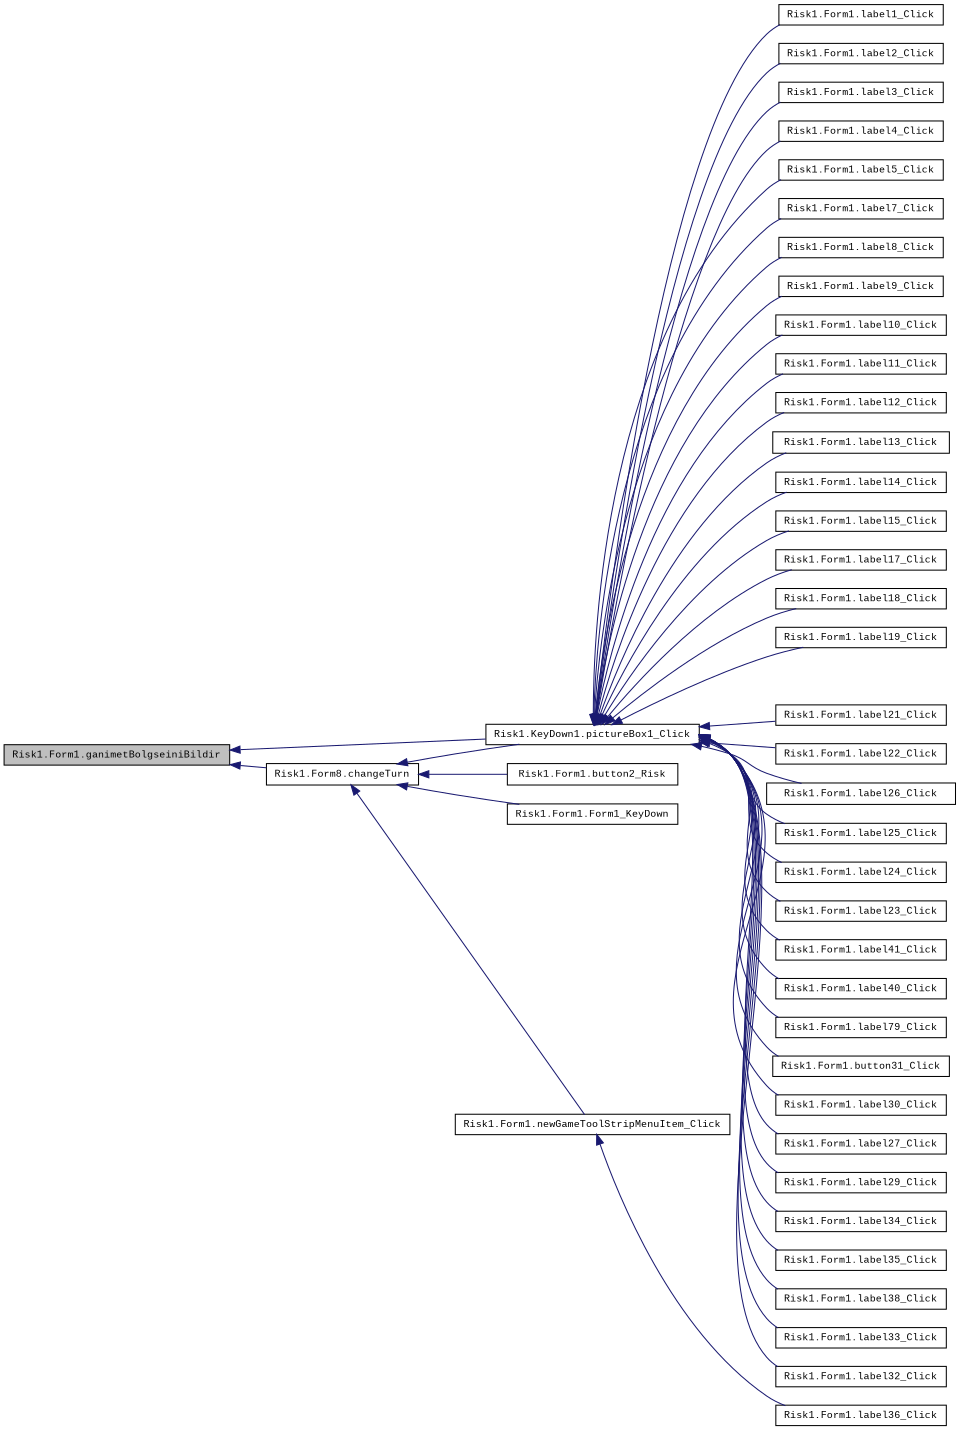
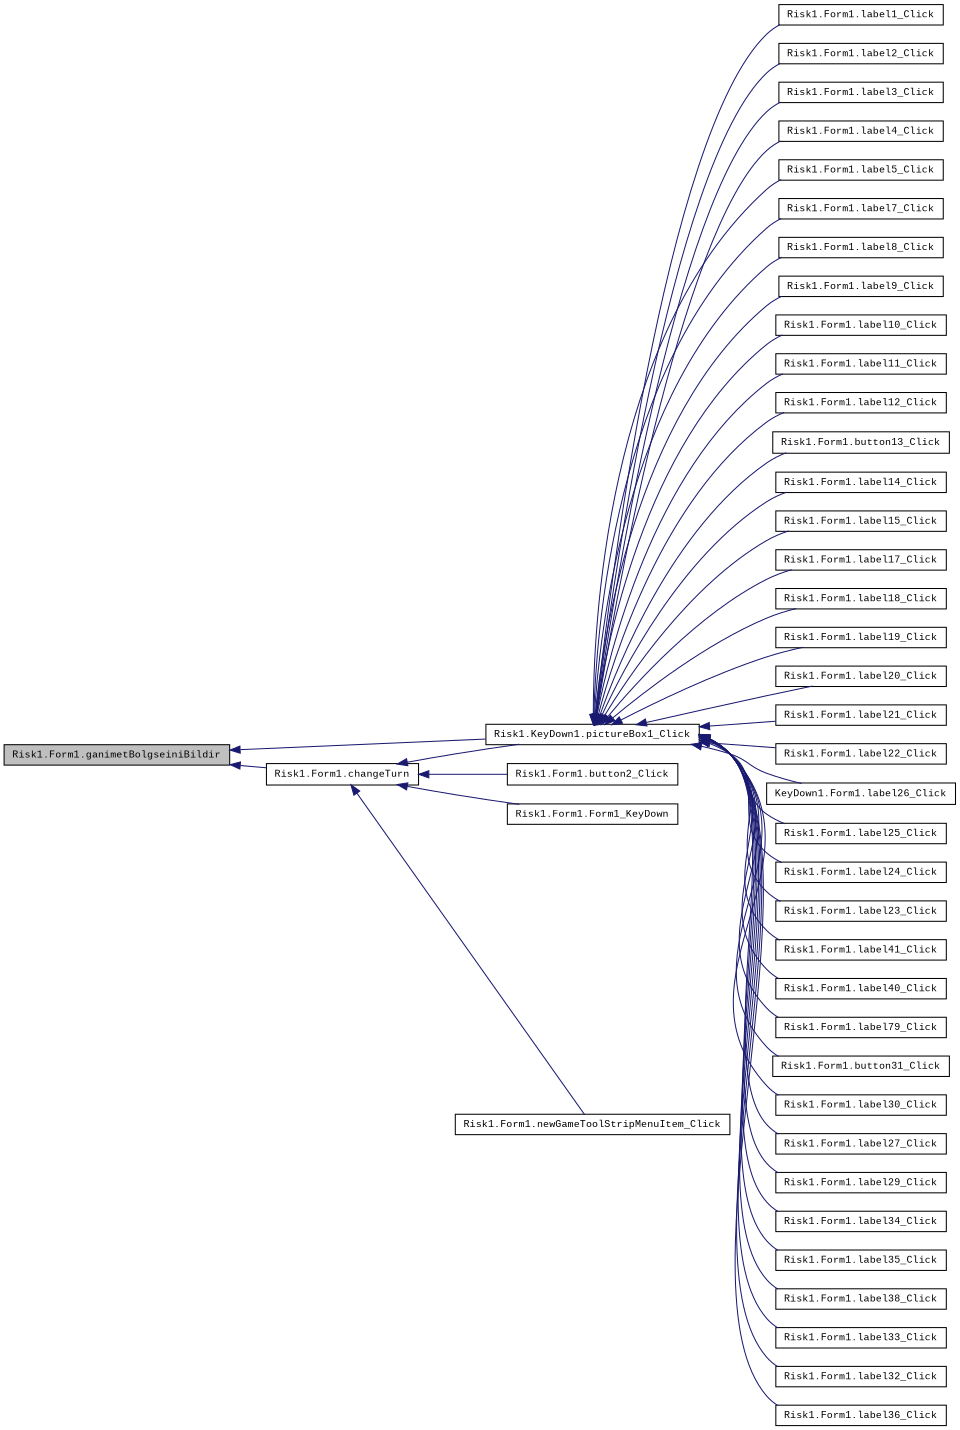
node "Risk1.Form1.label13_Click": label "Risk1.Form1.label13_Click" -> "Risk1.Form1.button13_Click"
node "Risk1.Form1.label20_Click": added
node "Risk1.Form8.changeTurn": label "Risk1.Form8.changeTurn" -> "Risk1.Form1.changeTurn"
node "Risk1.Form1.button2_Risk": label "Risk1.Form1.button2_Risk" -> "Risk1.Form1.button2_Click"
node "Risk1.Form1.label26_Click": label "Risk1.Form1.label26_Click" -> "KeyDown1.Form1.label26_Click"
edge "Risk1.Form1.label36_Click" -> "Risk1.Form1.newGameToolStripMenuItem_Click": now "Risk1.Form1.label36_Click" -> "Risk1.KeyDown1.pictureBox1_Click"
